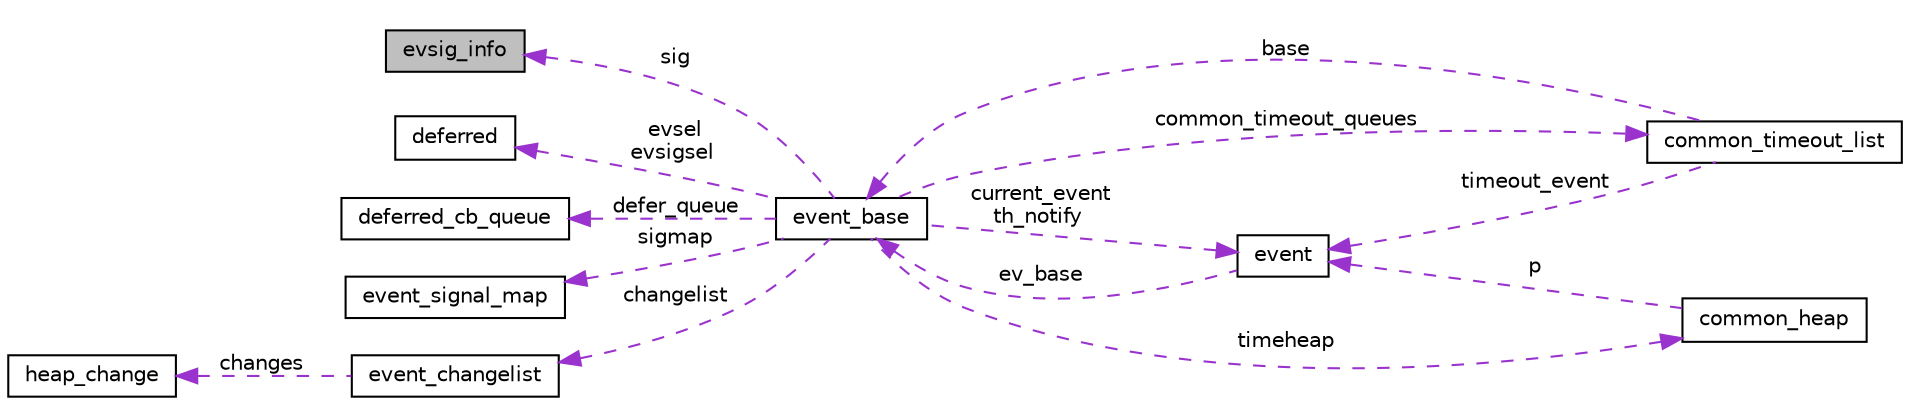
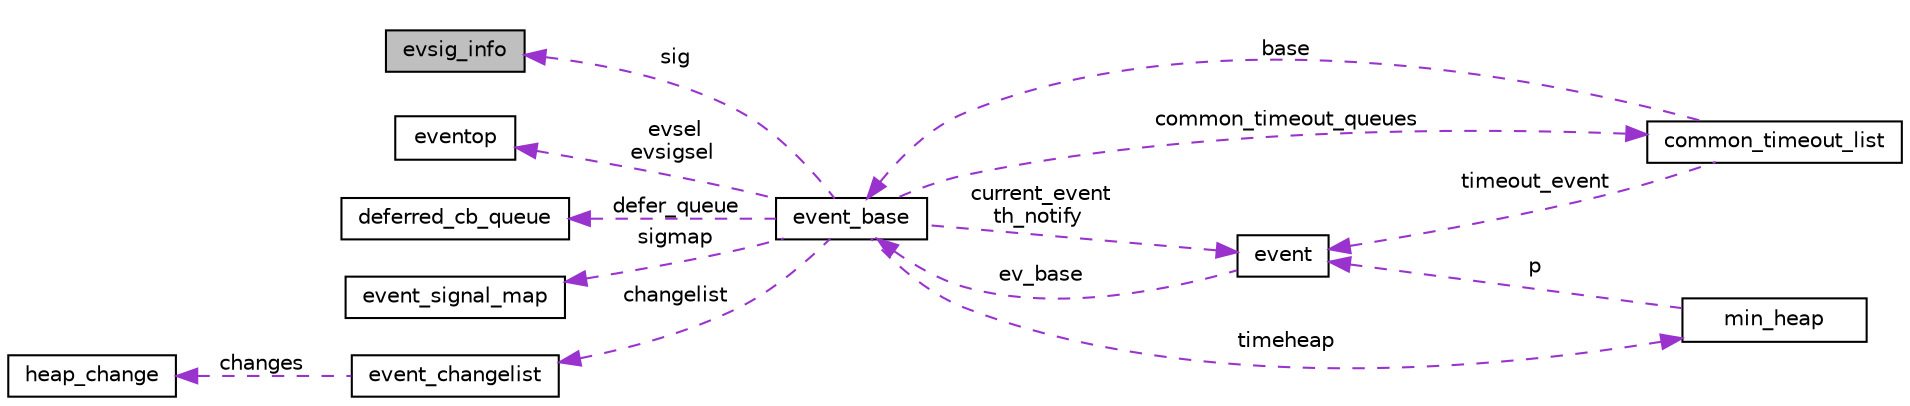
node "deferred": label "deferred" -> "eventop"
node "common_heap": label "common_heap" -> "min_heap"
